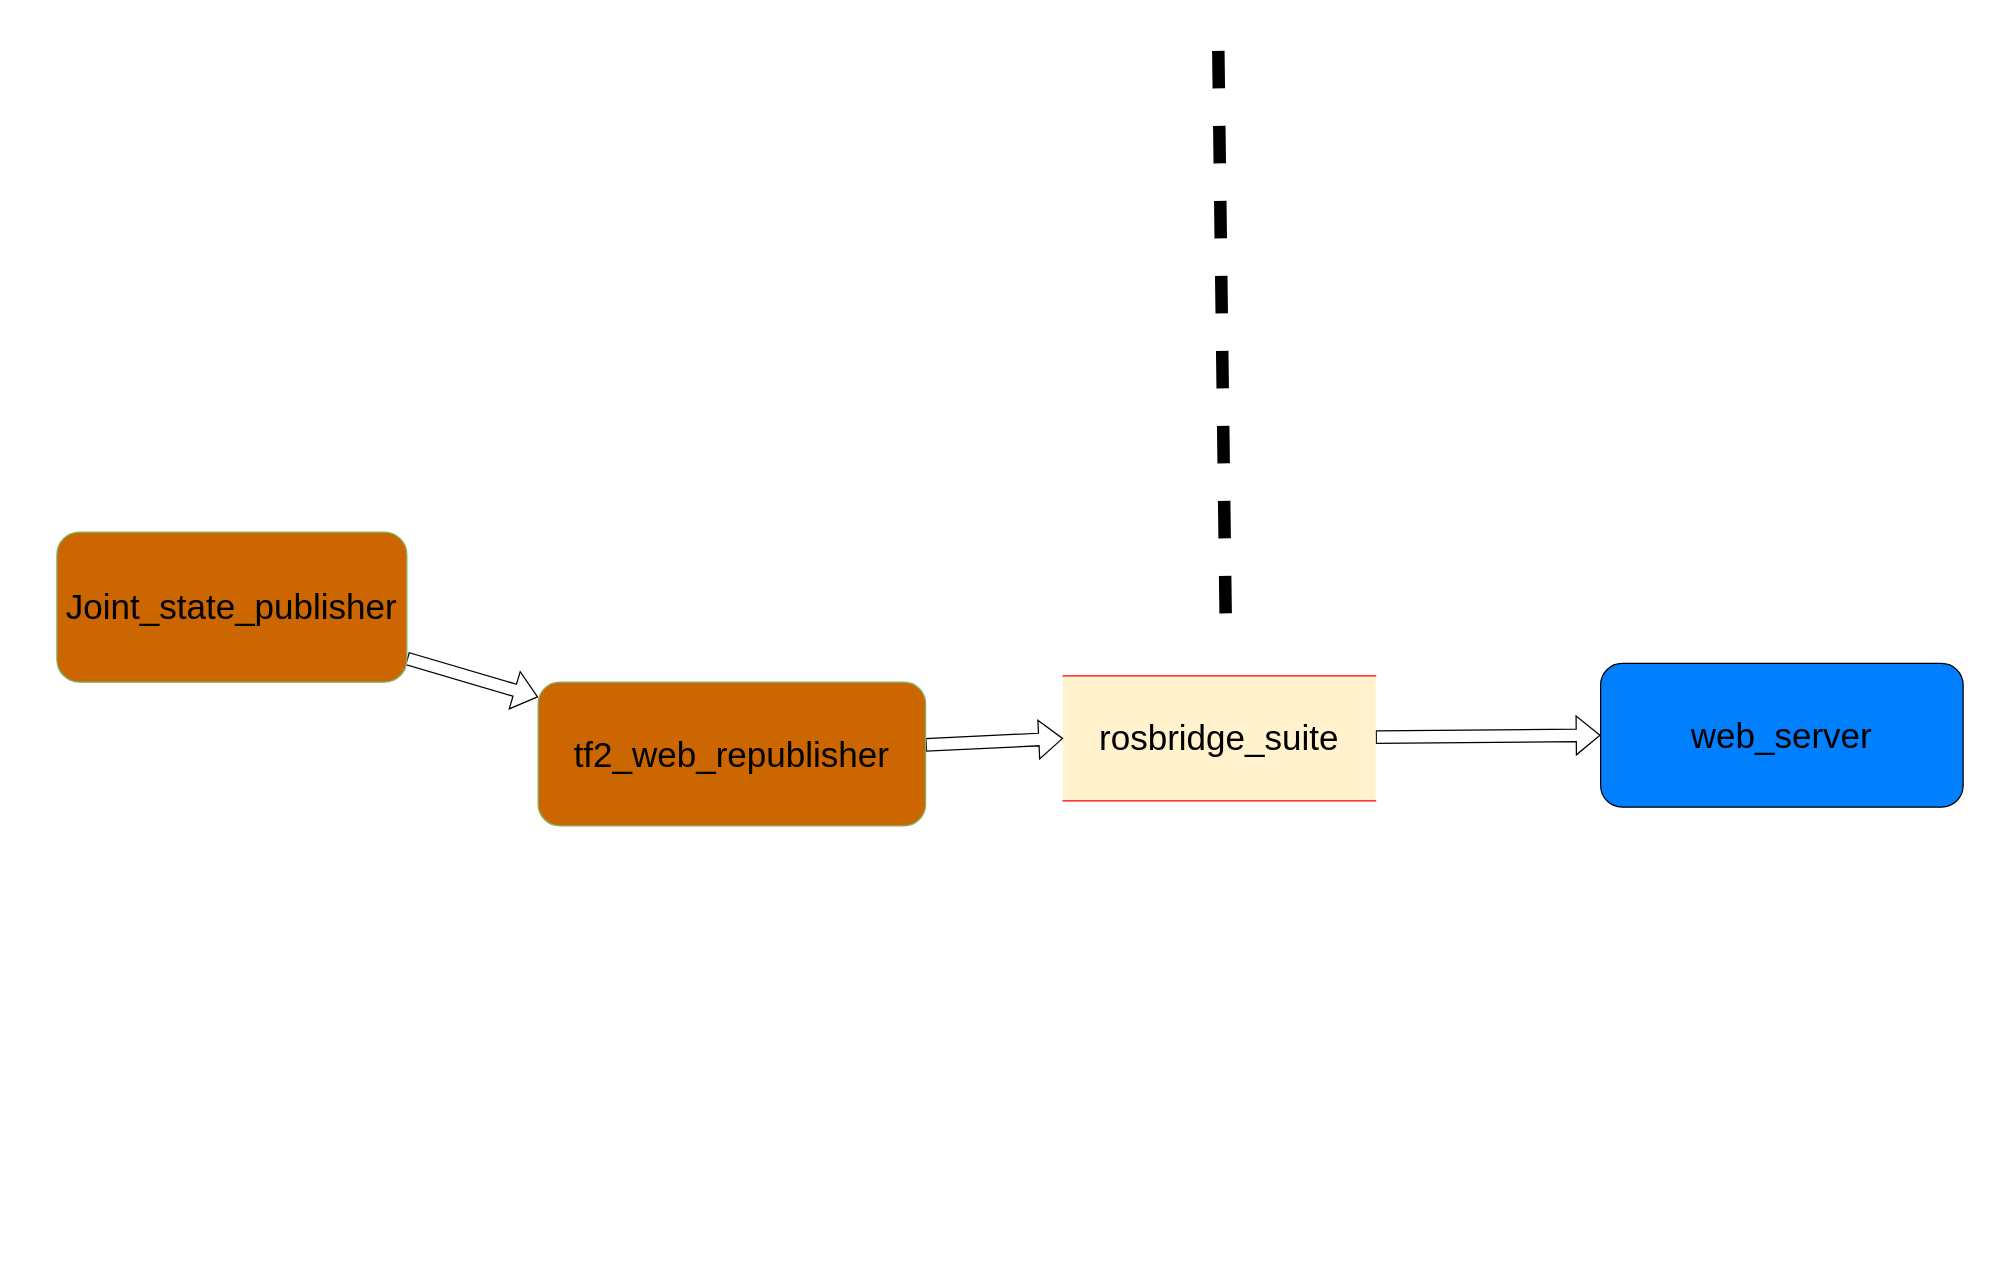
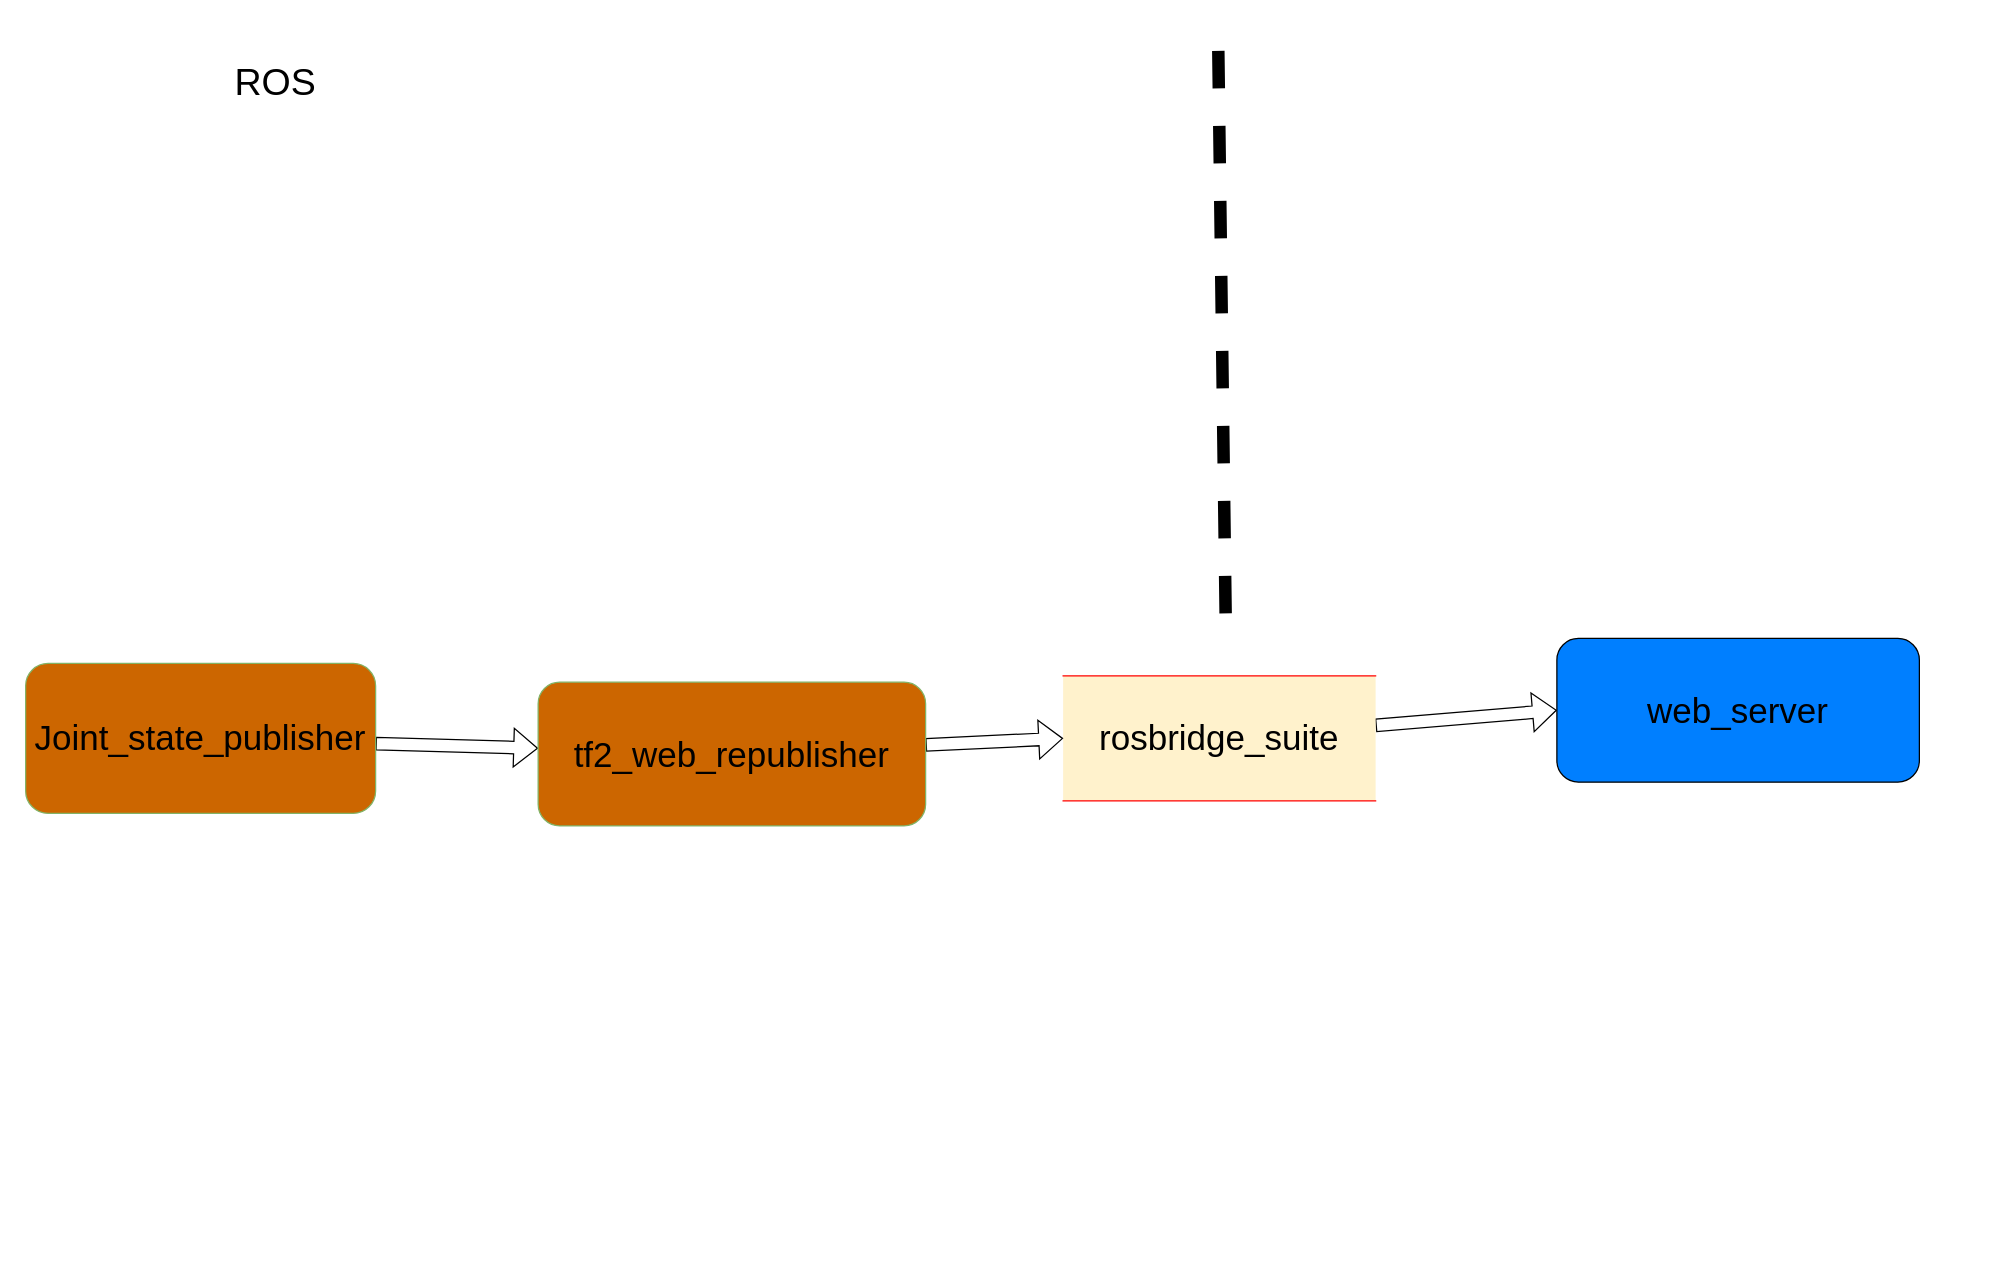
node "ROS": added
node "Joint_state_publisher": moved (232, 607) -> (201, 738)
node "web_server": moved (1782, 735) -> (1738, 710)
